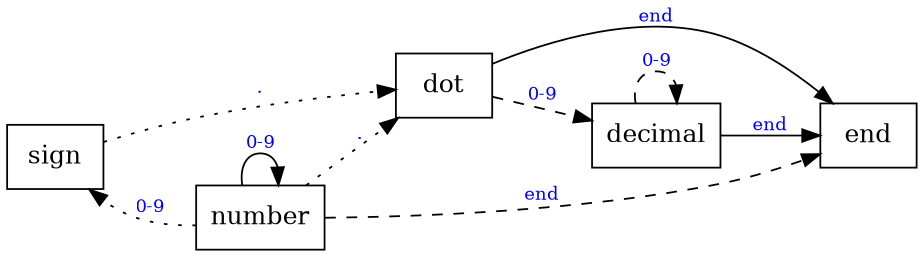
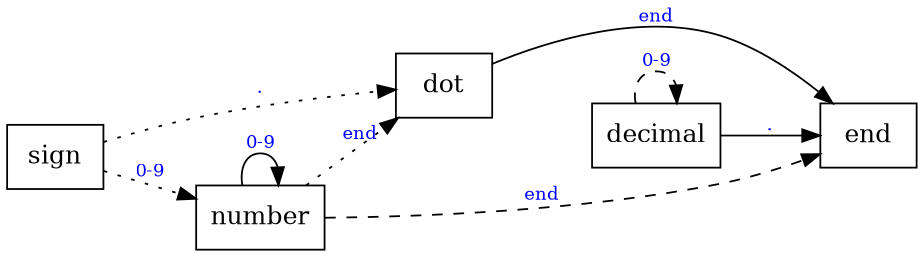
edge "dot" -> "decimal": removed, label "0-9"
edge "decimal" -> "end": label "end" -> "."
edge "number" -> "dot": label "." -> "end"
edge "number" -> "sign": reversed
